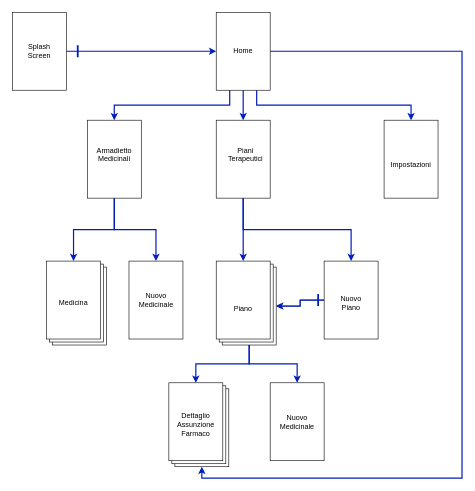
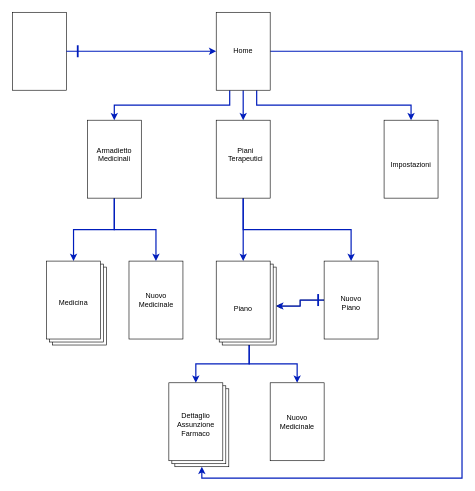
node "Splash Screen": removed
